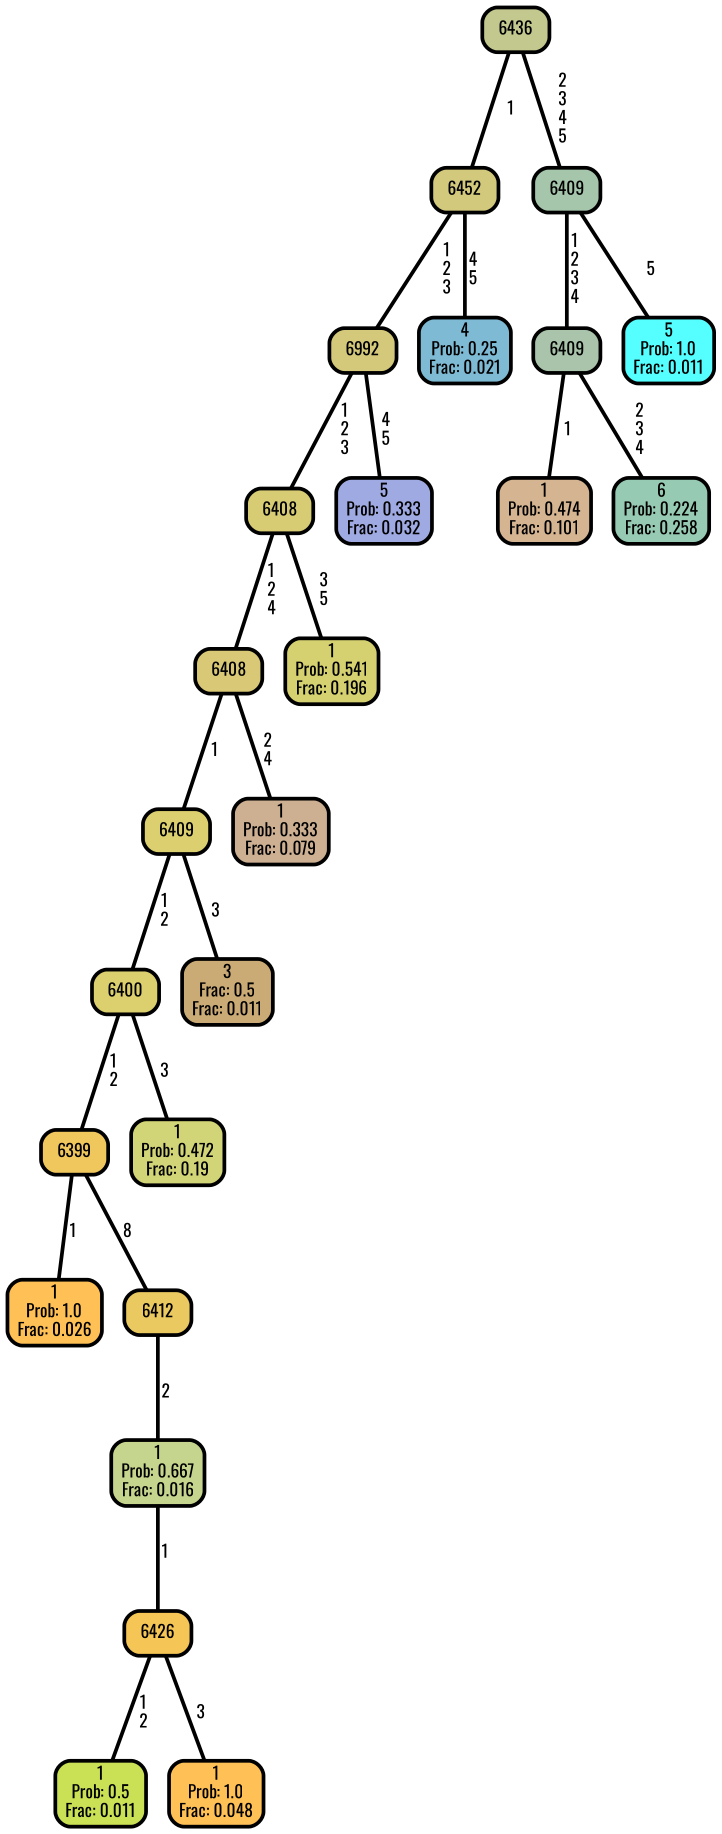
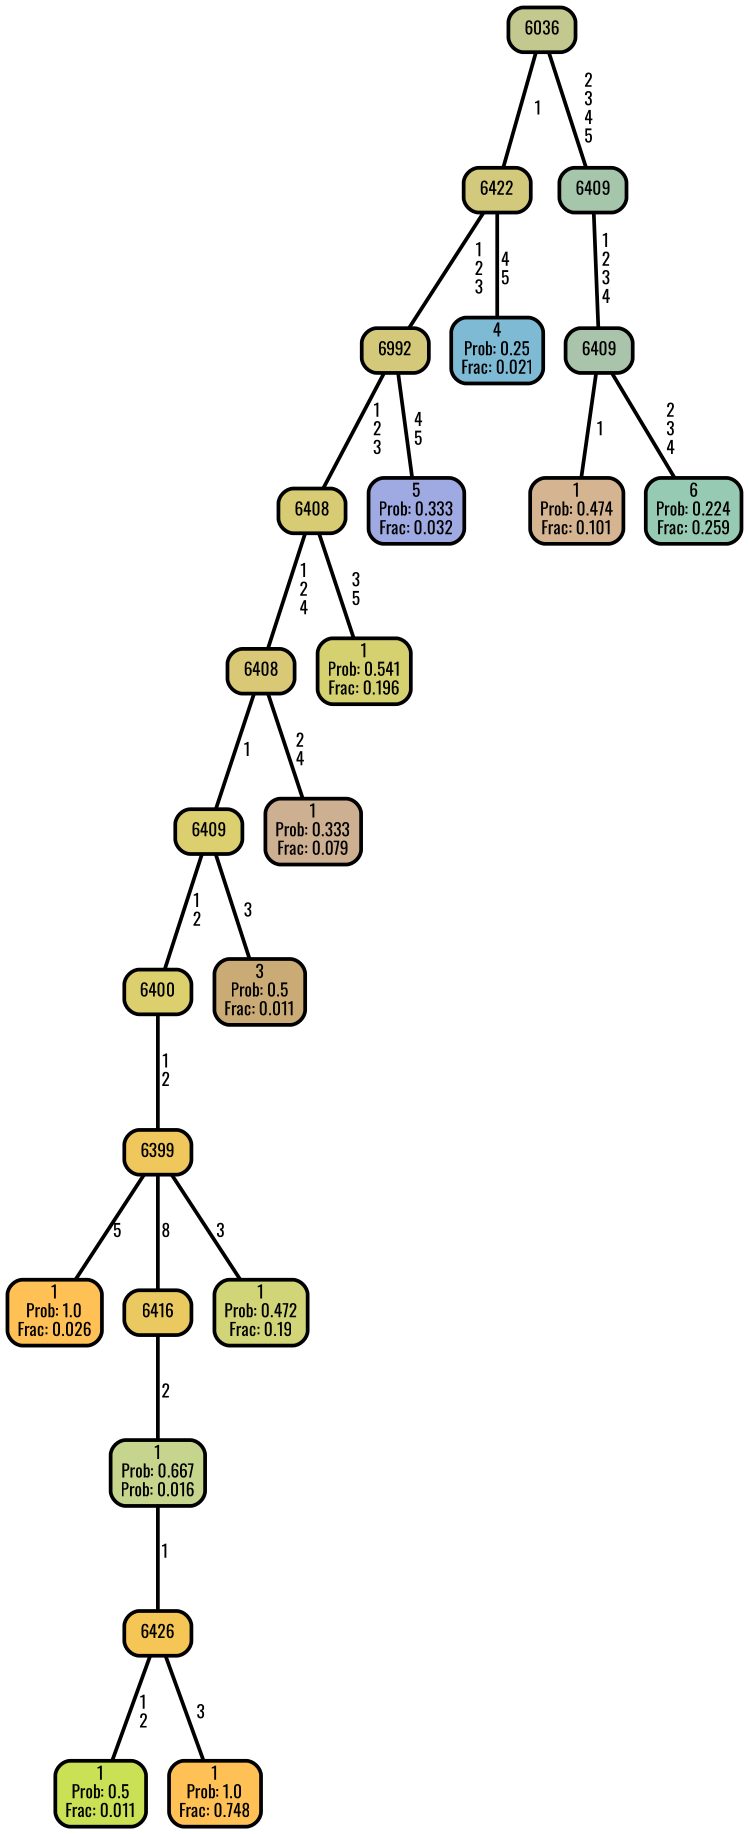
node "6436": label "6436" -> "6036"
node "6452": label "6452" -> "6422"
node "5 Prob: 1.0 Frac: 0.011": removed
node "6 Prob: 0.224 Frac: 0.258": label "6 Prob: 0.224 Frac: 0.258" -> "6 Prob: 0.224 Frac: 0.259"
node "3 Frac: 0.5 Frac: 0.011": label "3 Frac: 0.5 Frac: 0.011" -> "3 Prob: 0.5 Frac: 0.011"
edge "6400" -- "1 Prob: 0.472 Frac: 0.19": now "6399" -- "1 Prob: 0.472 Frac: 0.19"
edge "6399" -- "1 Prob: 1.0 Frac: 0.026": label " 1" -> " 5"
node "6412": label "6412" -> "6416"
node "1 Prob: 0.667 Frac: 0.016": label "1 Prob: 0.667 Frac: 0.016" -> "1 Prob: 0.667 Prob: 0.016"
node "1 Prob: 1.0 Frac: 0.048": label "1 Prob: 1.0 Frac: 0.048" -> "1 Prob: 1.0 Frac: 0.748"
